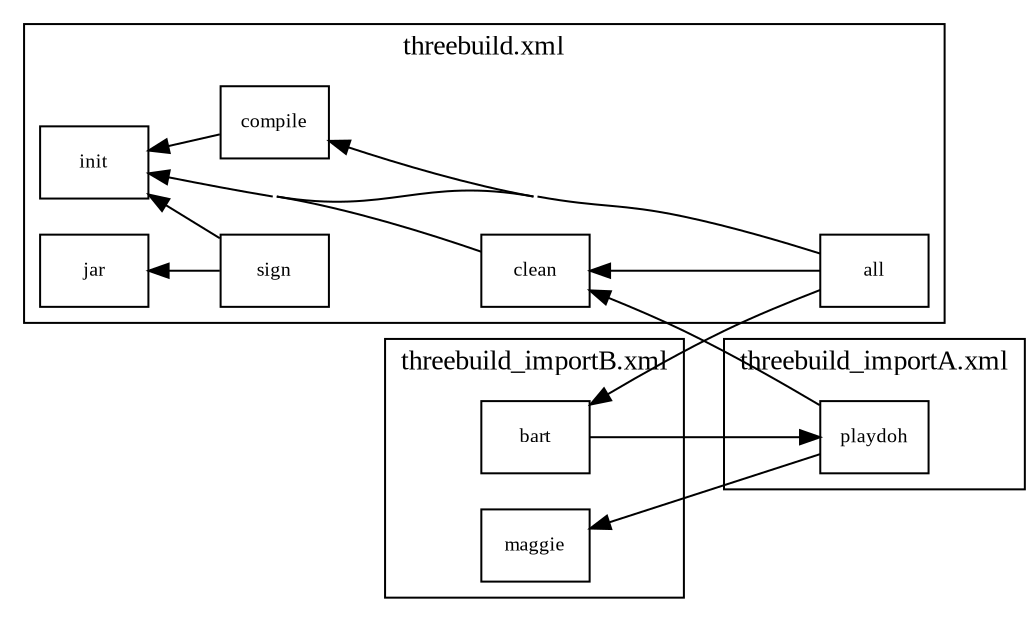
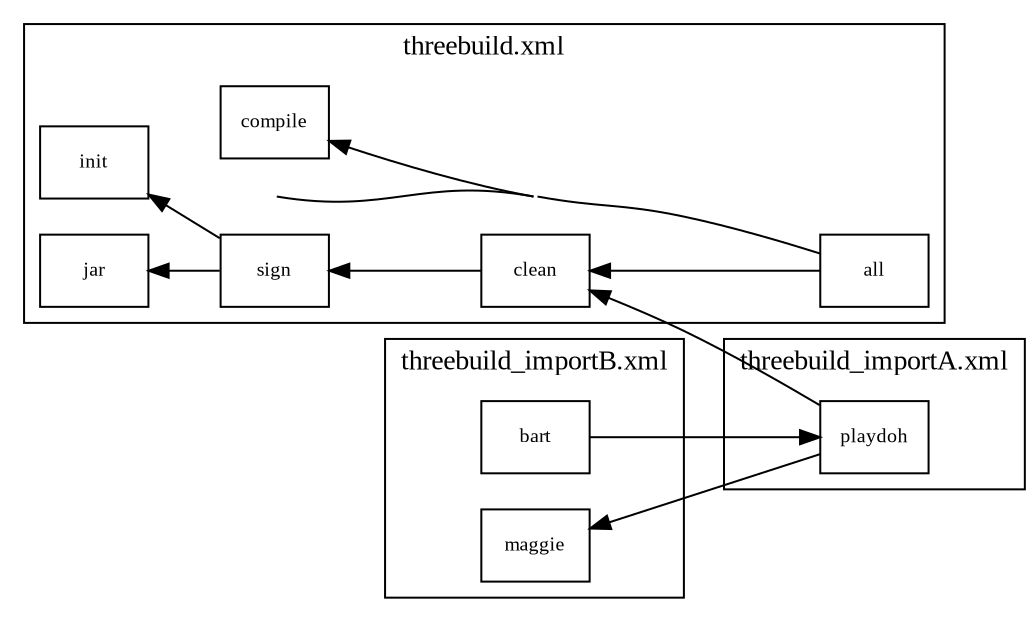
edge "compile" -> "init": removed
edge "clean" -> "init": now "clean" -> "sign"
edge "all" -> "bart": removed
